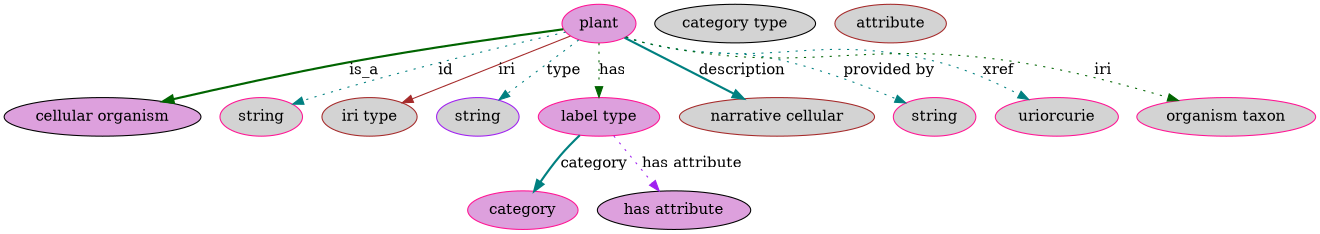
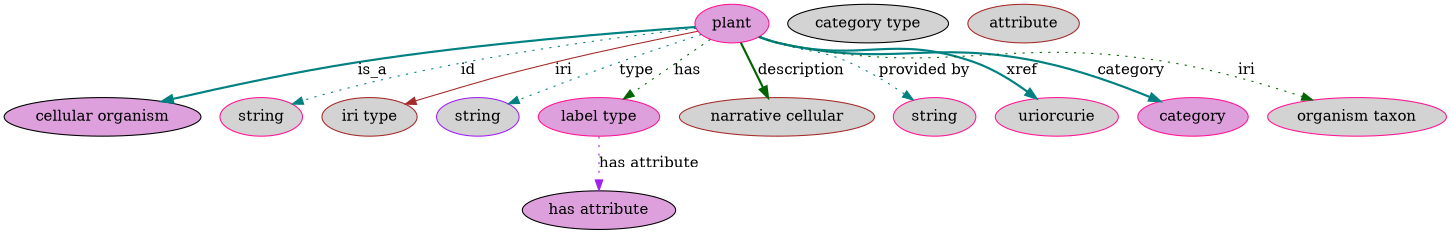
edge "plant" -> "uriorcurie": style dotted -> bold
edge "plant" -> "cellular organism": color darkgreen -> teal
edge "plant" -> "narrative cellular": color teal -> darkgreen
edge "label type" -> "category": now "plant" -> "category"
